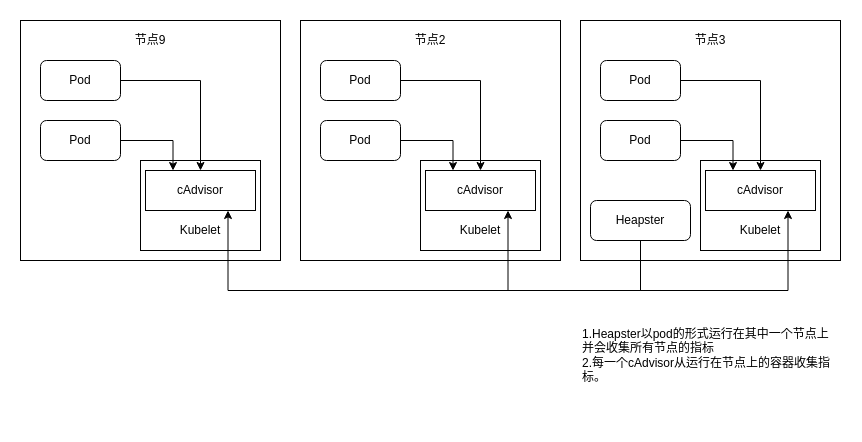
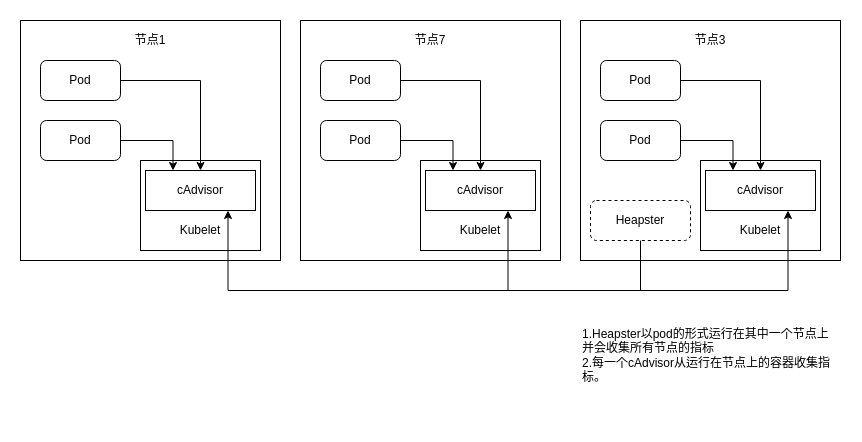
node "节点9": label "节点9" -> "节点1"
node "节点2": label "节点2" -> "节点7"
node "Heapster": style solid -> dashed
